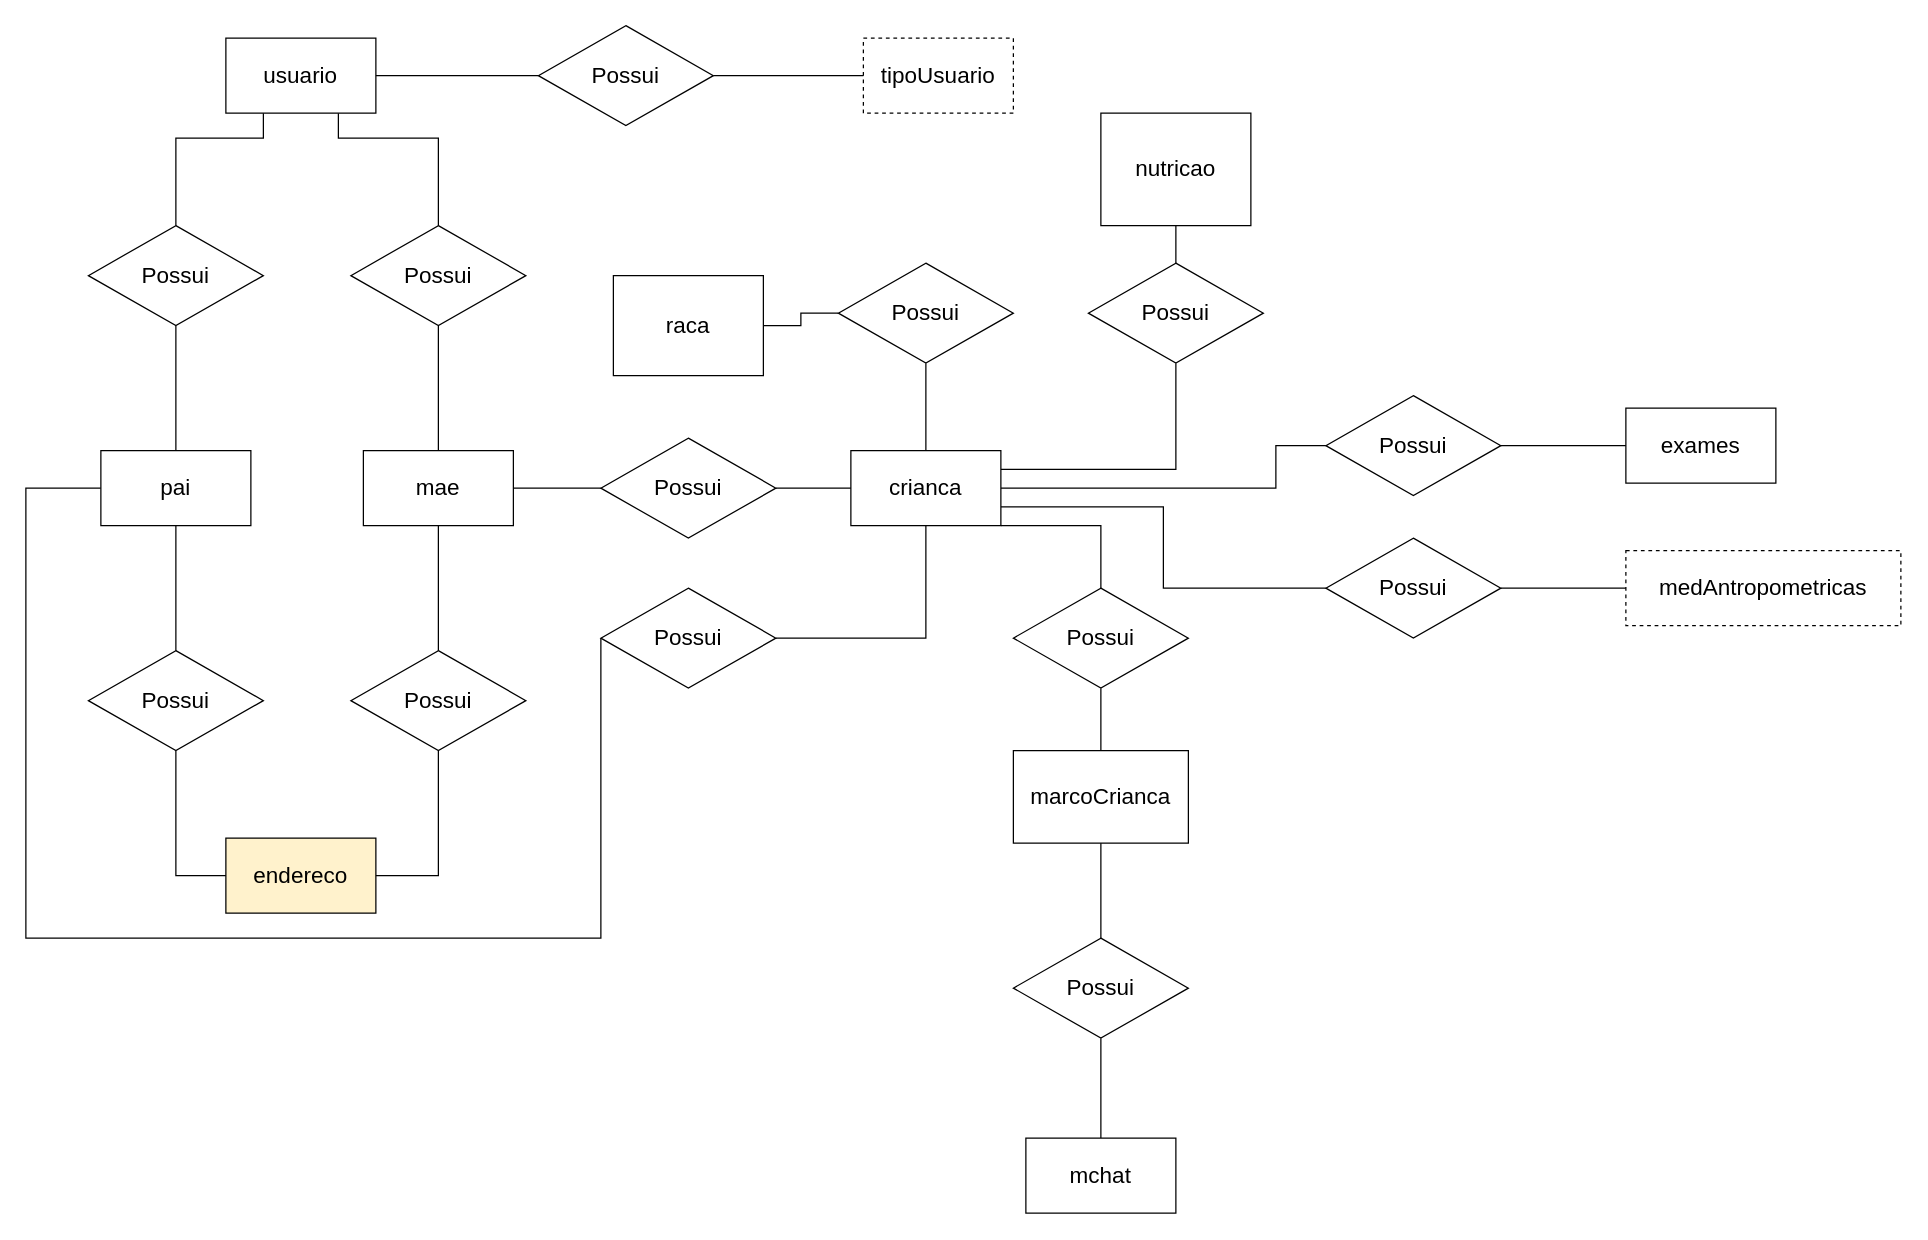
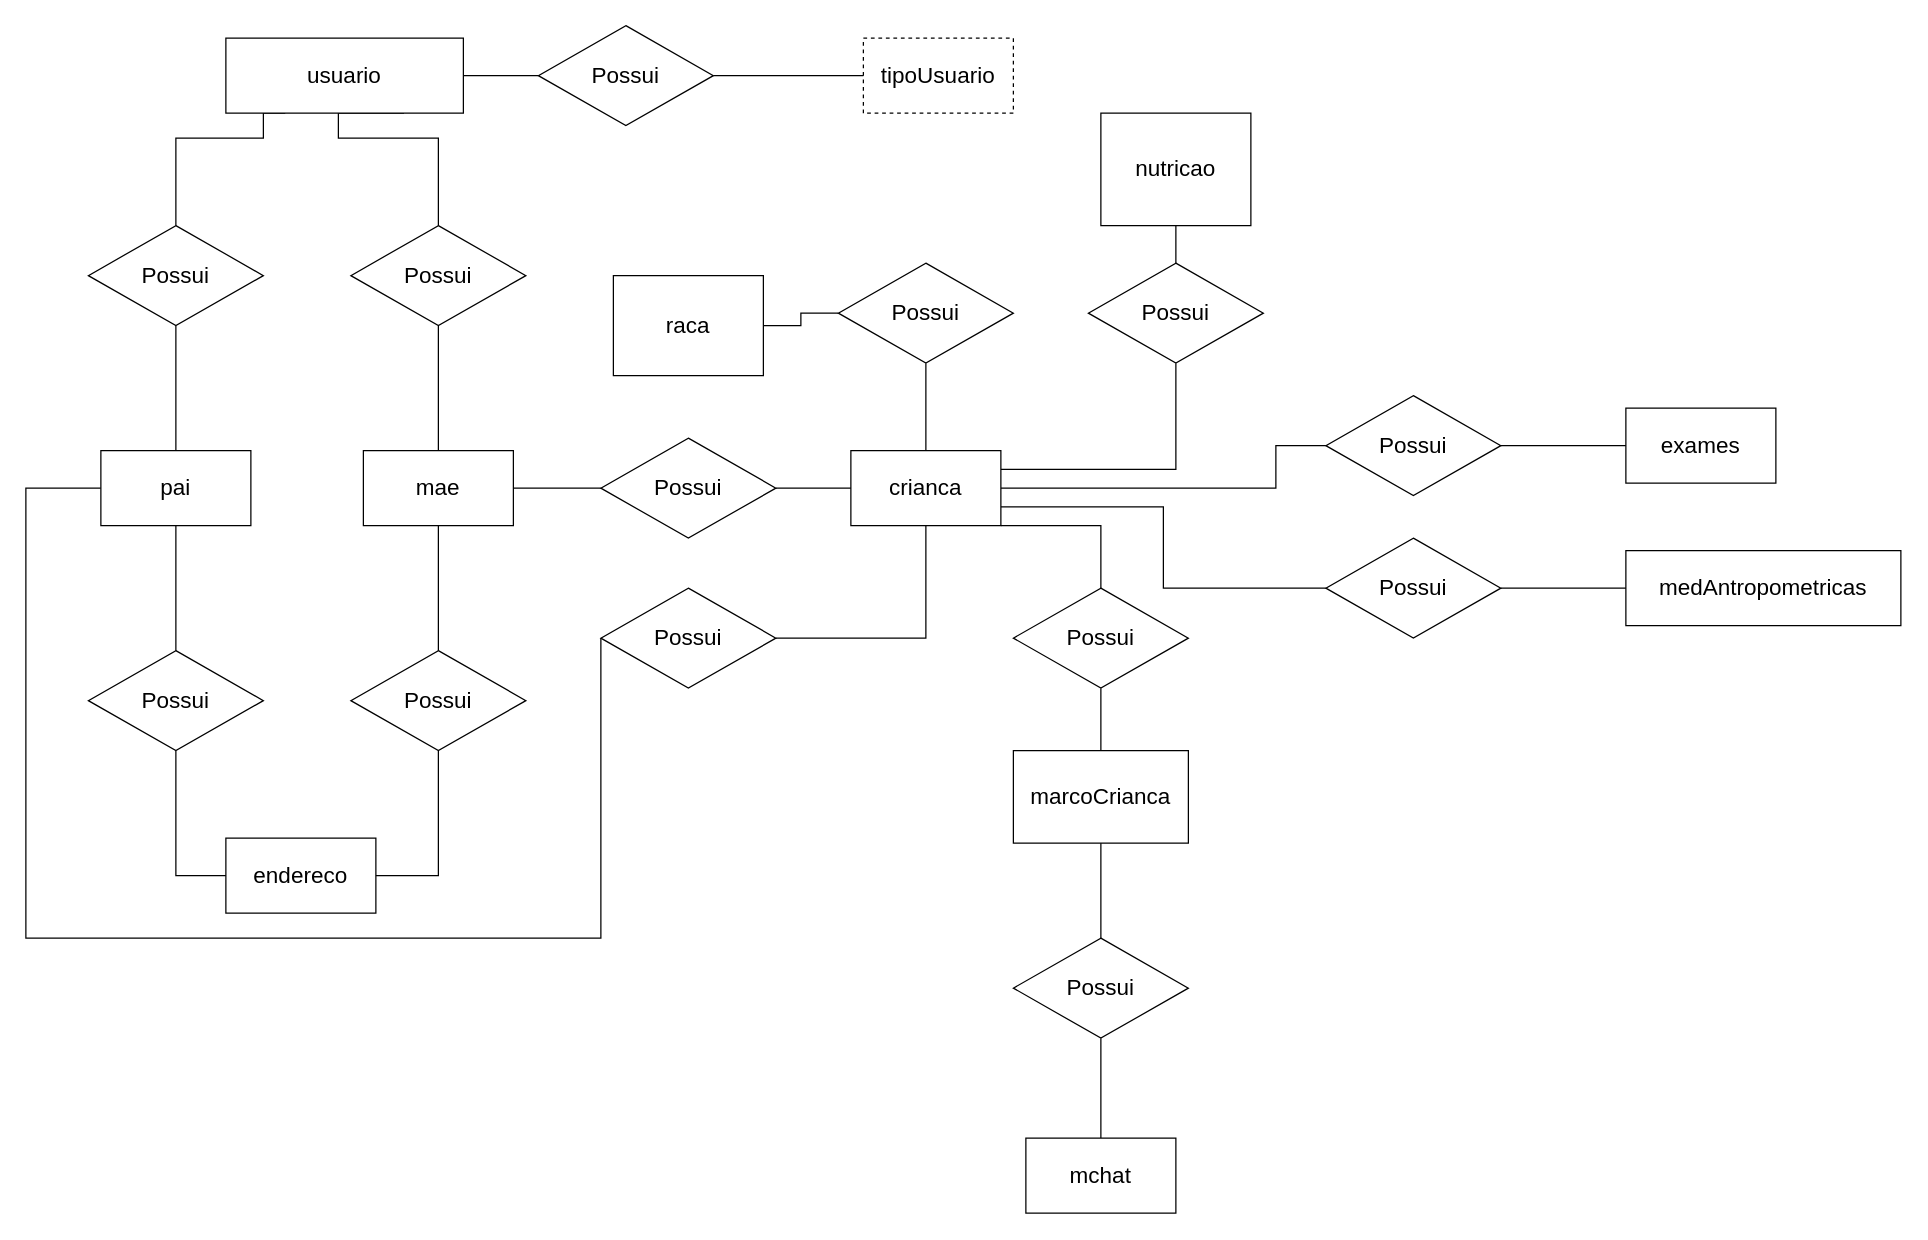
node "usuario": size 150x75 -> 238x75
node "medAntropometricas": style dashed -> solid
node "endereco": fillcolor #fff2cc -> #ffffff
